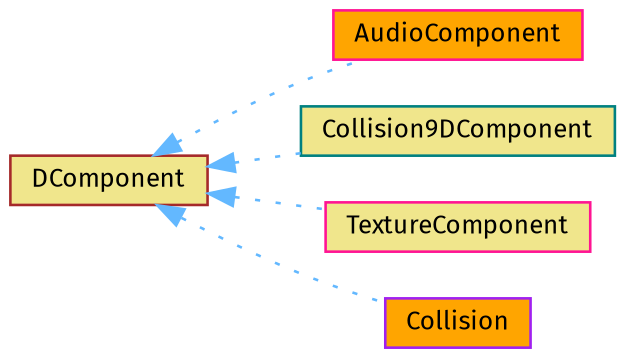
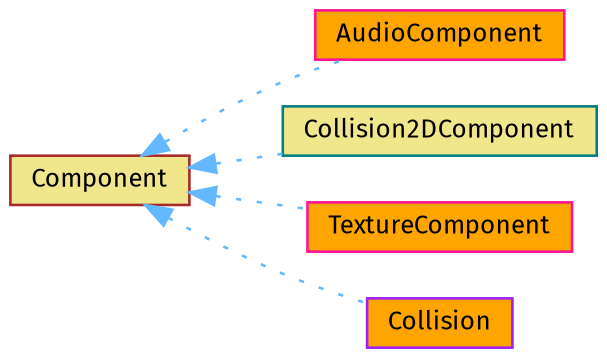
node "Collision9DComponent": label "Collision9DComponent" -> "Collision2DComponent"
node "DComponent": label "DComponent" -> "Component"
node "TextureComponent": fillcolor khaki -> orange
